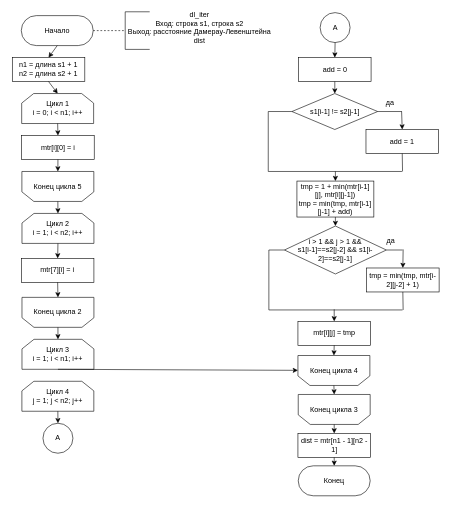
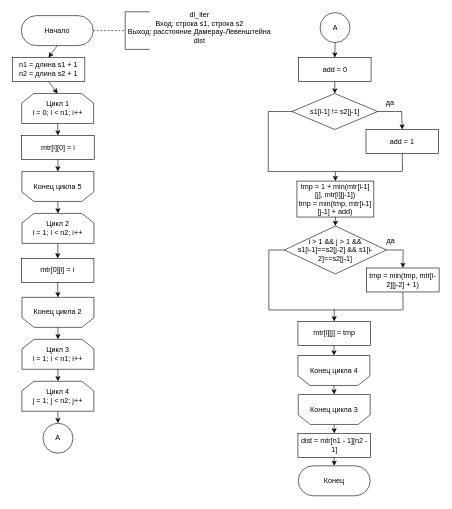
node "mtr[7][i] = i": label "mtr[7][i] = i" -> "mtr[0][i] = i"
edge "Цикл 3 i = 1; i < n1; i++" -> "Конец цикла 4": now "Цикл 3 i = 1; i < n1; i++" -> "Цикл 4 j = 1; j < n2; j++"
